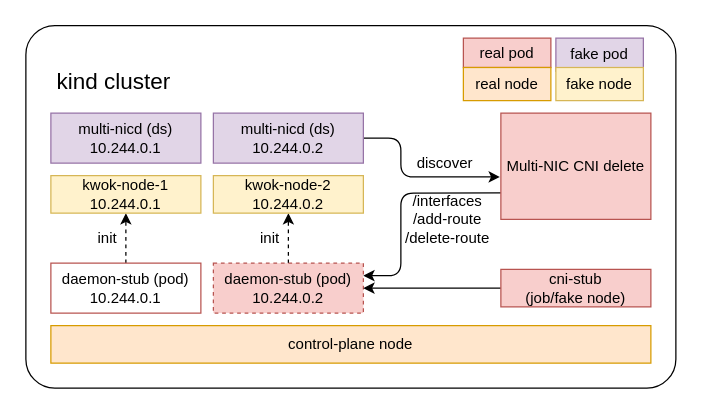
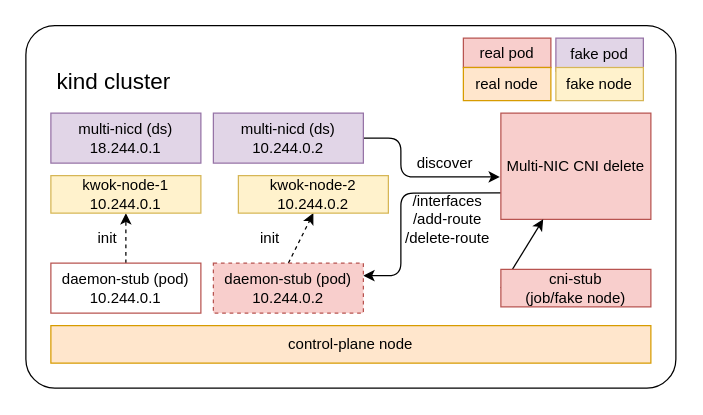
node "multi-nicd (ds) 10.244.0.1": label "multi-nicd (ds) 10.244.0.1" -> "multi-nicd (ds) 18.244.0.1"
node "kwok-node-2 10.244.0.2": moved (288, 194) -> (313, 194)
edge "cni-stub (job/fake node)" -> "daemon-stub (pod) 10.244.0.2": now "cni-stub (job/fake node)" -> "Multi-NIC CNI delete"
